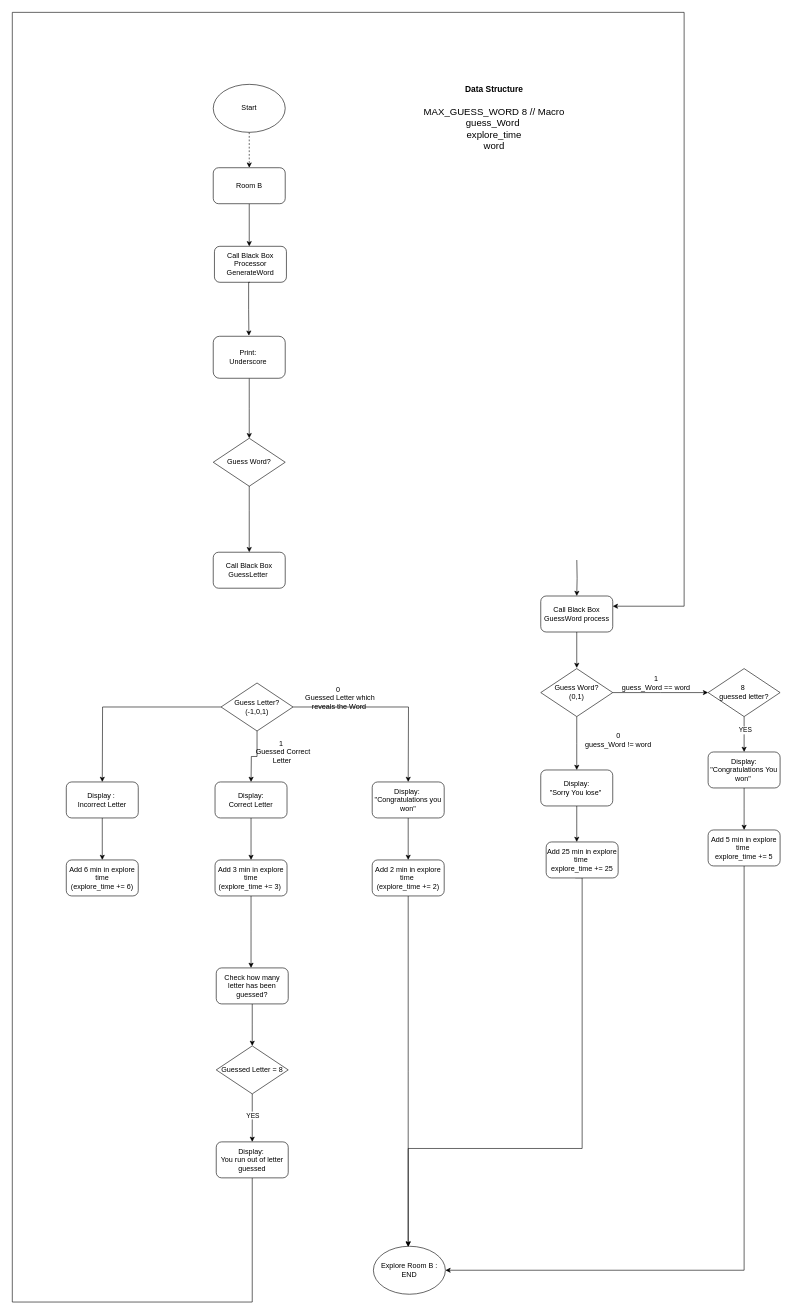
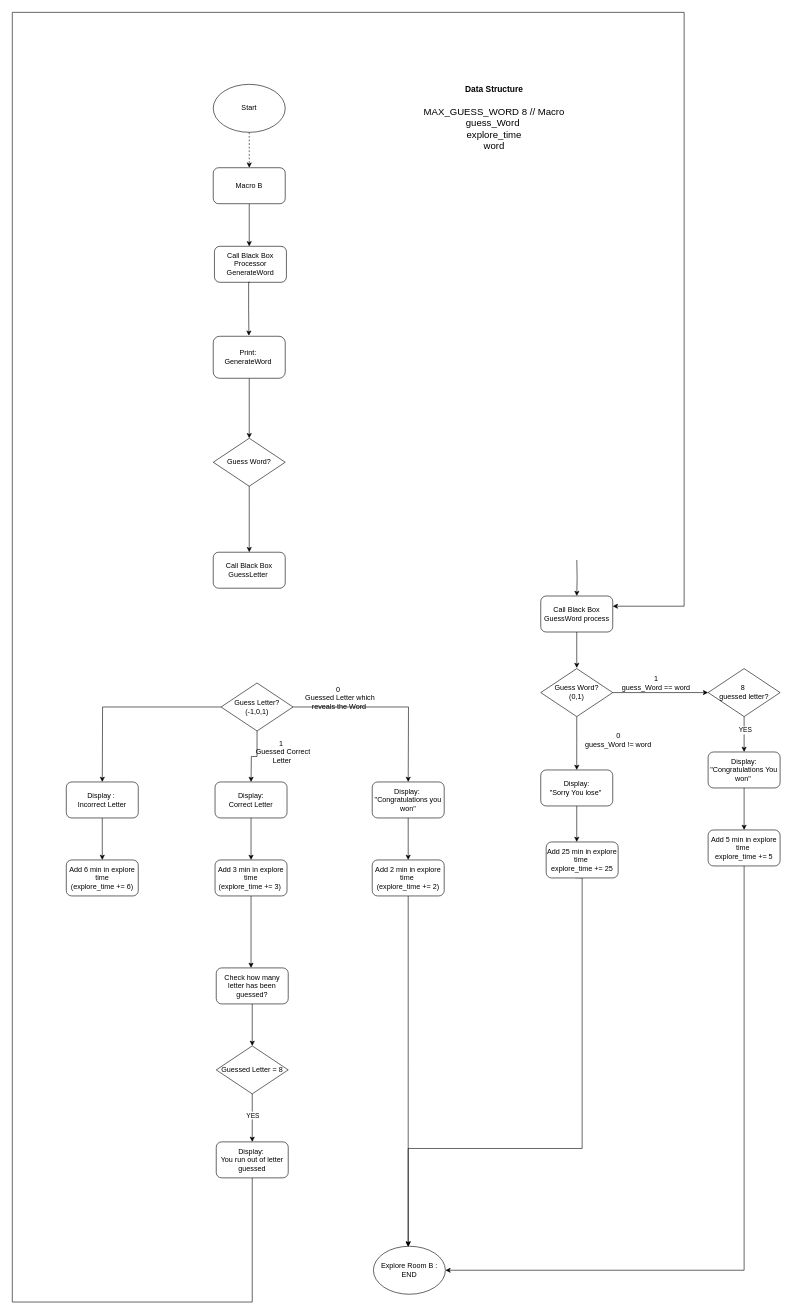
node "Room B": label "Room B" -> "Macro B"
node "Print: Underscore": label "Print: Underscore" -> "Print: GenerateWord"
